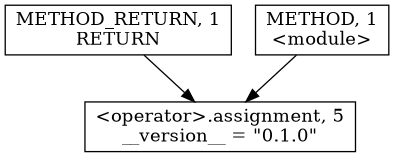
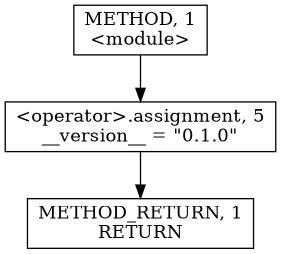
edge "METHOD_RETURN, 1" -> "<operator>.assignment, 5": reversed
